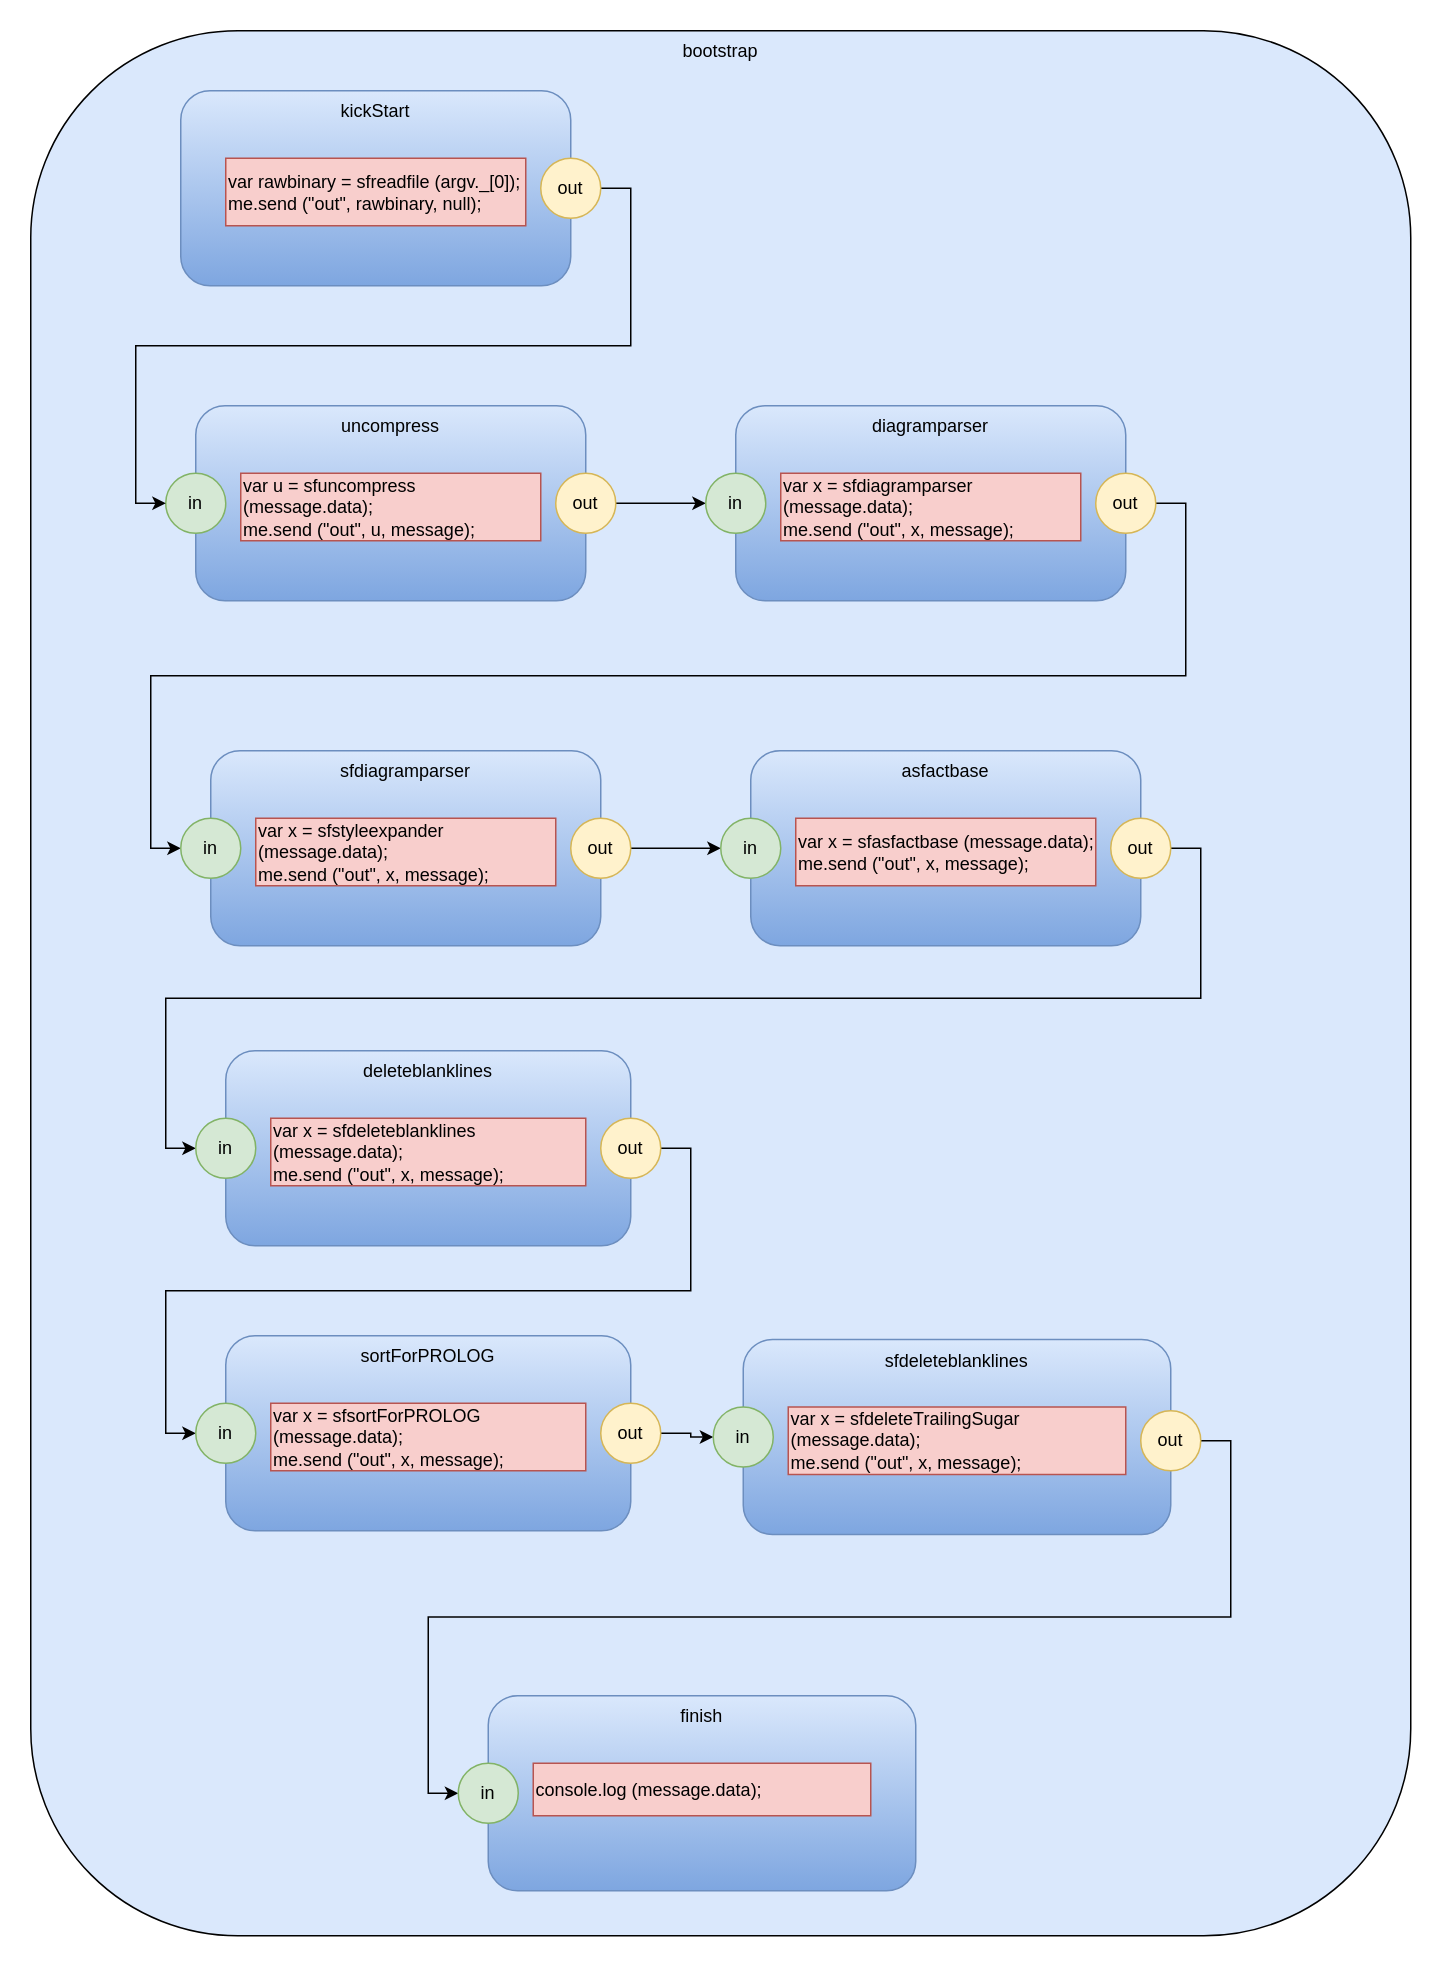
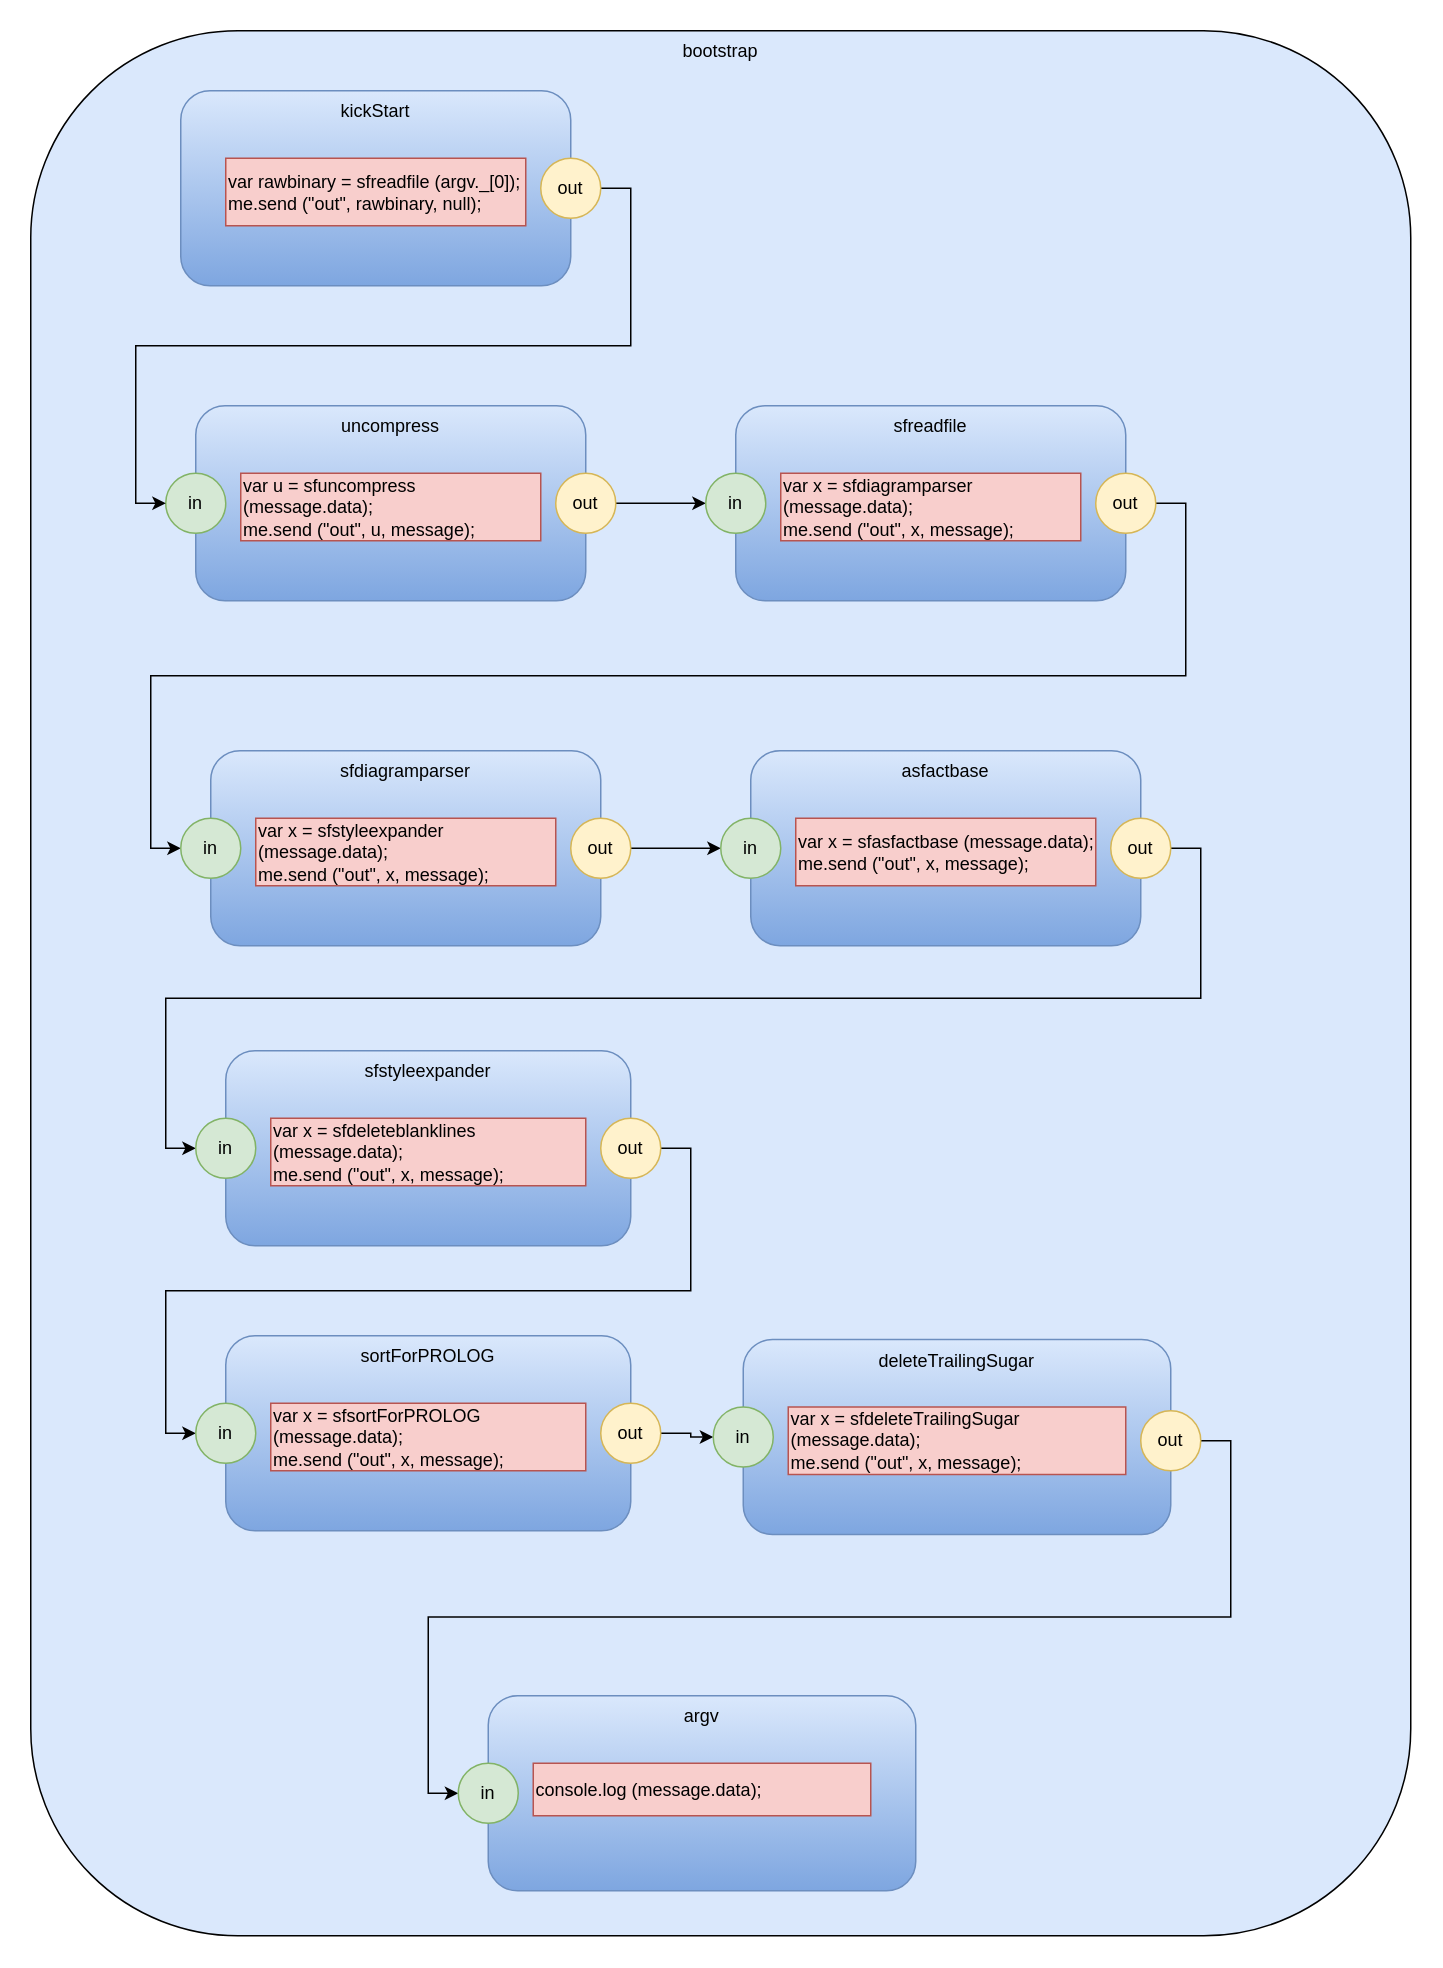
node "diagramparser": label "diagramparser" -> "sfreadfile"
node "deleteblanklines": label "deleteblanklines" -> "sfstyleexpander"
node "sfdeleteblanklines": label "sfdeleteblanklines" -> "deleteTrailingSugar"
node "finish": label "finish" -> "argv"
